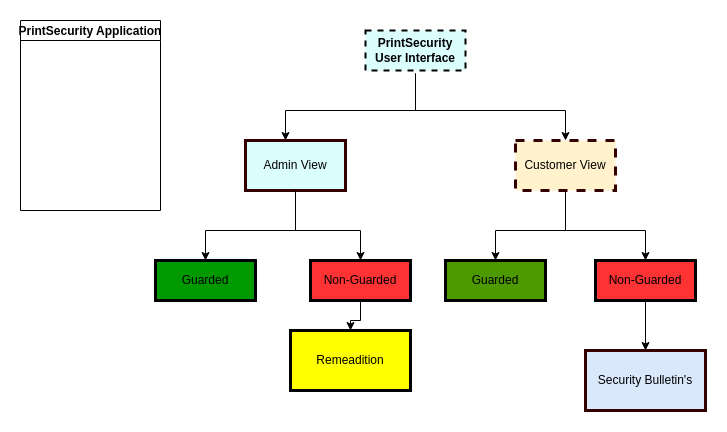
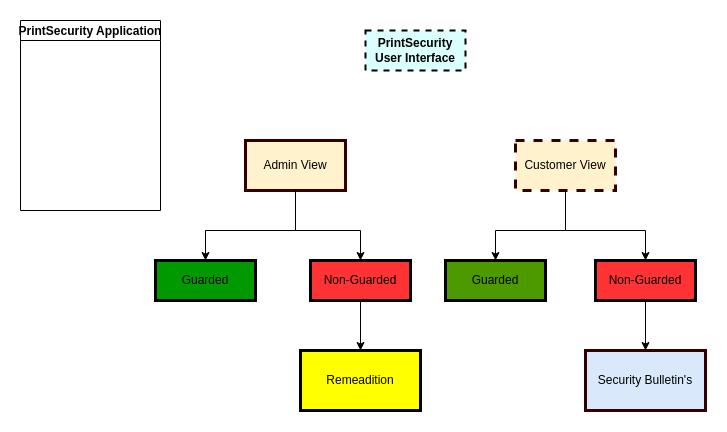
edge "PrintSecurity User Interface" -> "Admin View": removed
edge "PrintSecurity User Interface" -> "Customer View": removed
node "Admin View": fillcolor #dbfffd -> #fff2cc
node "Remeadition": moved (351, 361) -> (361, 381)
